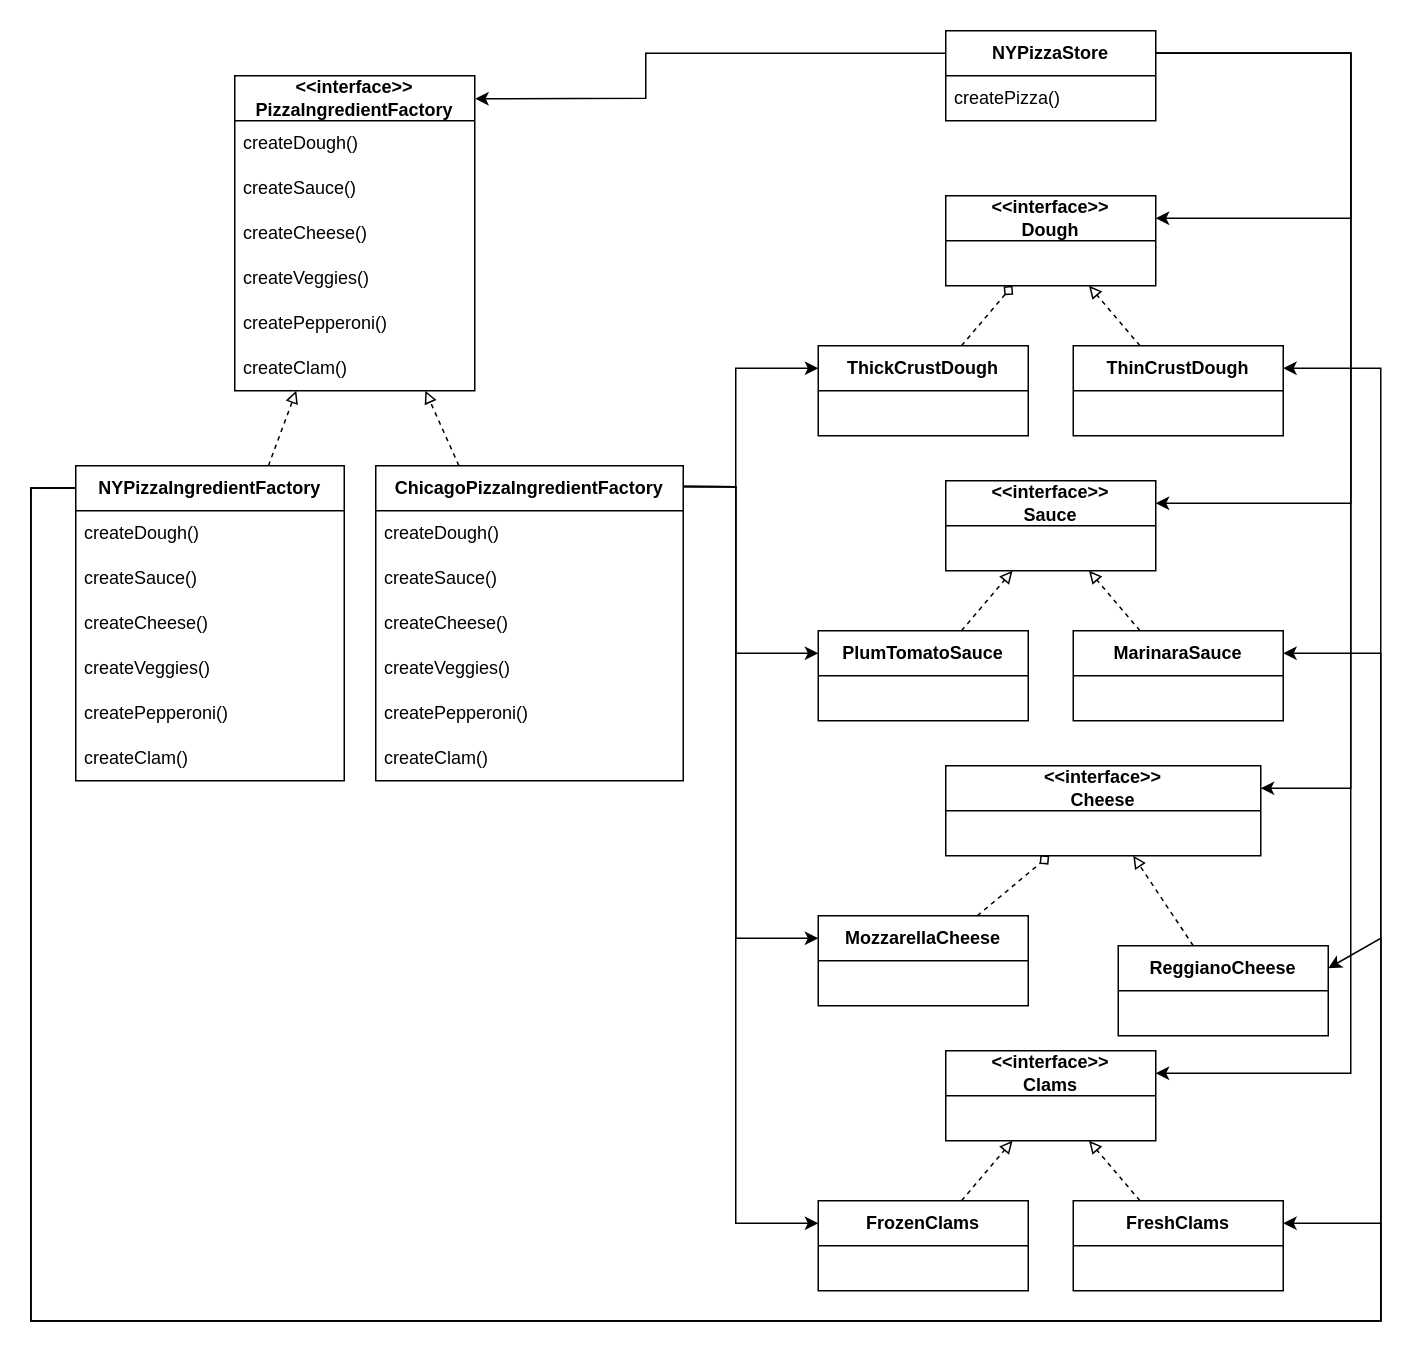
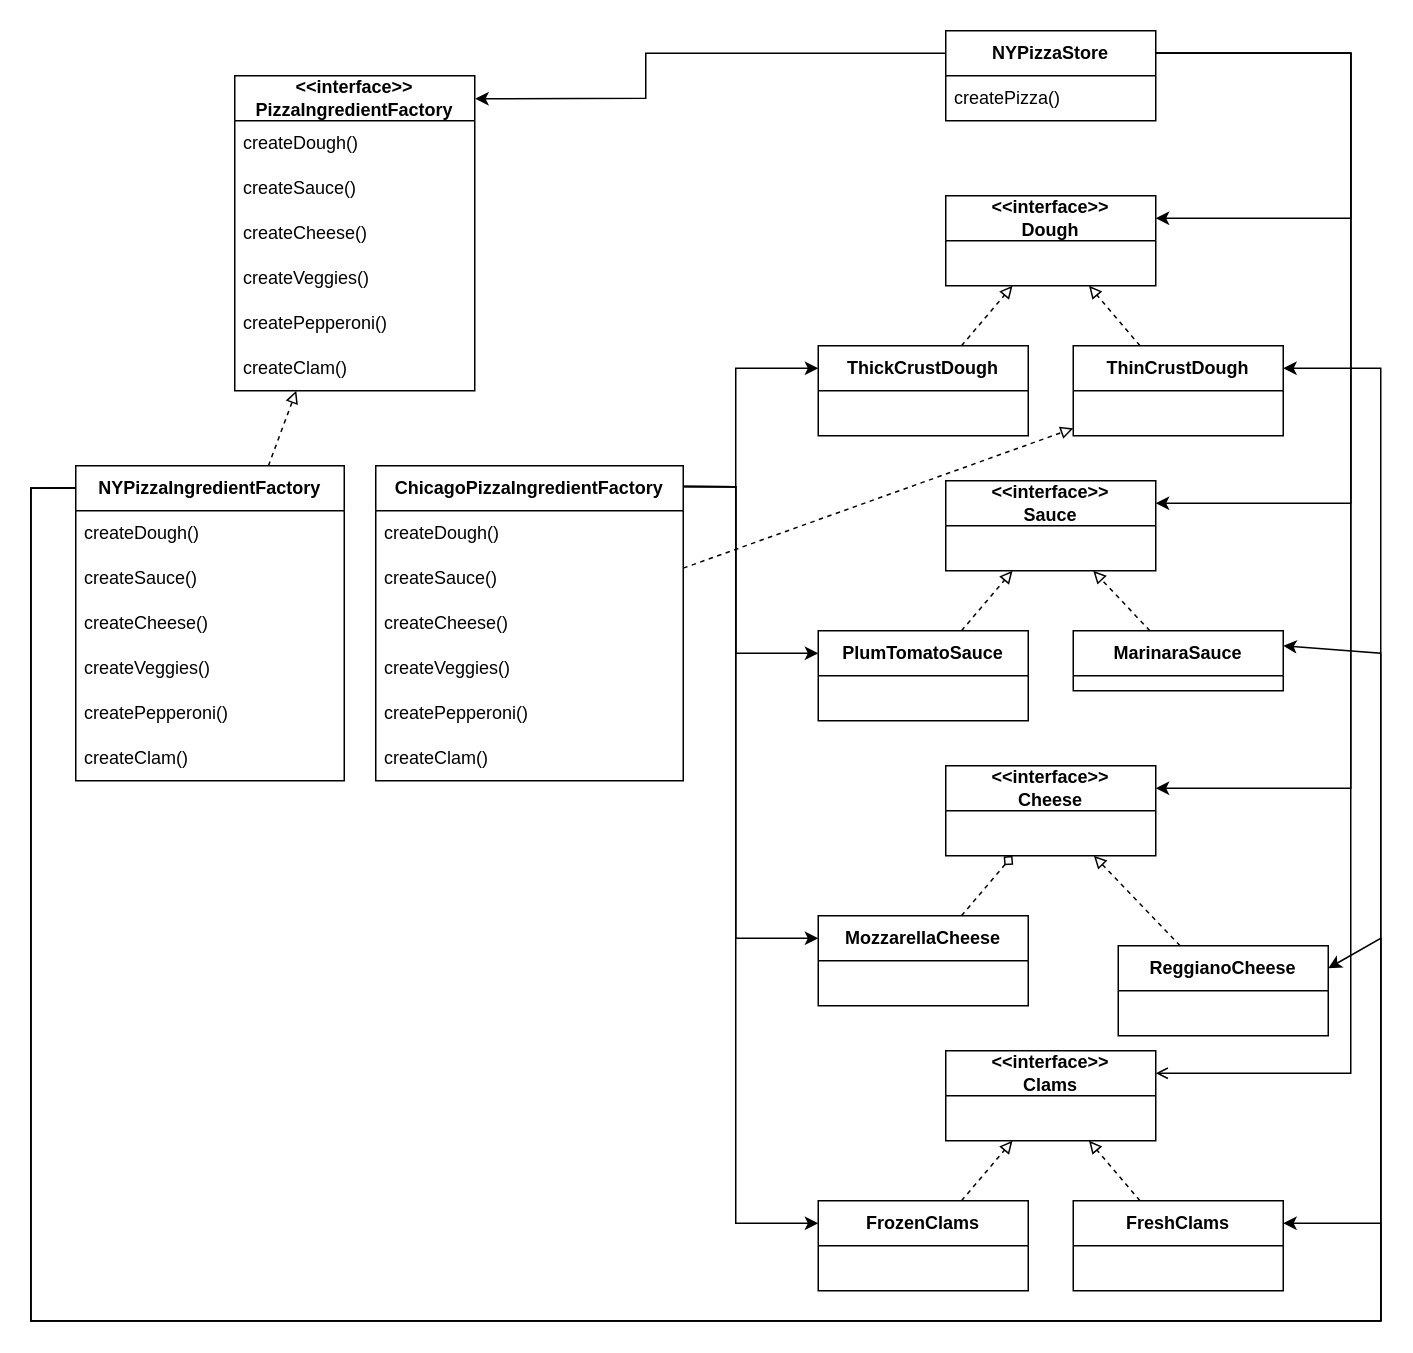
edge "ThickCrustDough" -> "<<interface>>Dough": arrowhead diamond -> block
edge "ChicagoPizzaIngredientFactory" -> "<<interface>>PizzaIngredientFactory": now "ChicagoPizzaIngredientFactory" -> "ThinCrustDough"
node "MarinaraSauce": size 210x90 -> 210x60
node "<<interface>>Cheese": size 315x90 -> 210x90
edge "NYPizzaStore" -> "<<interface>>Clams": arrowhead classic -> open
